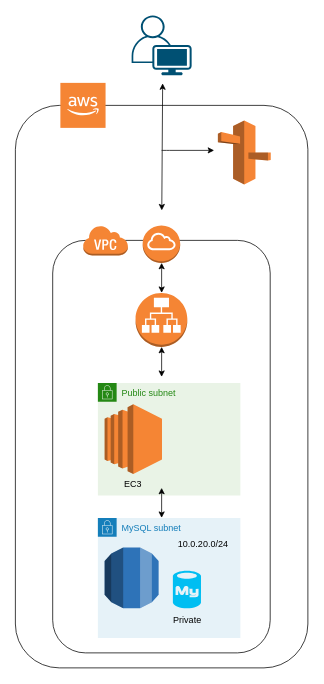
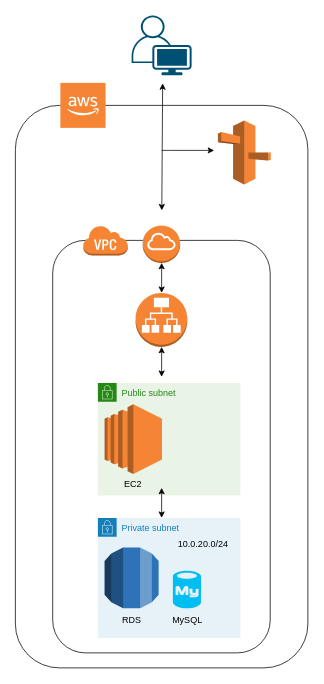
node "EC3": label "EC3" -> "EC2"
node "MySQL subnet": label "MySQL subnet" -> "Private subnet"
node "RDS": added
node "Private": label "Private" -> "MySQL"
